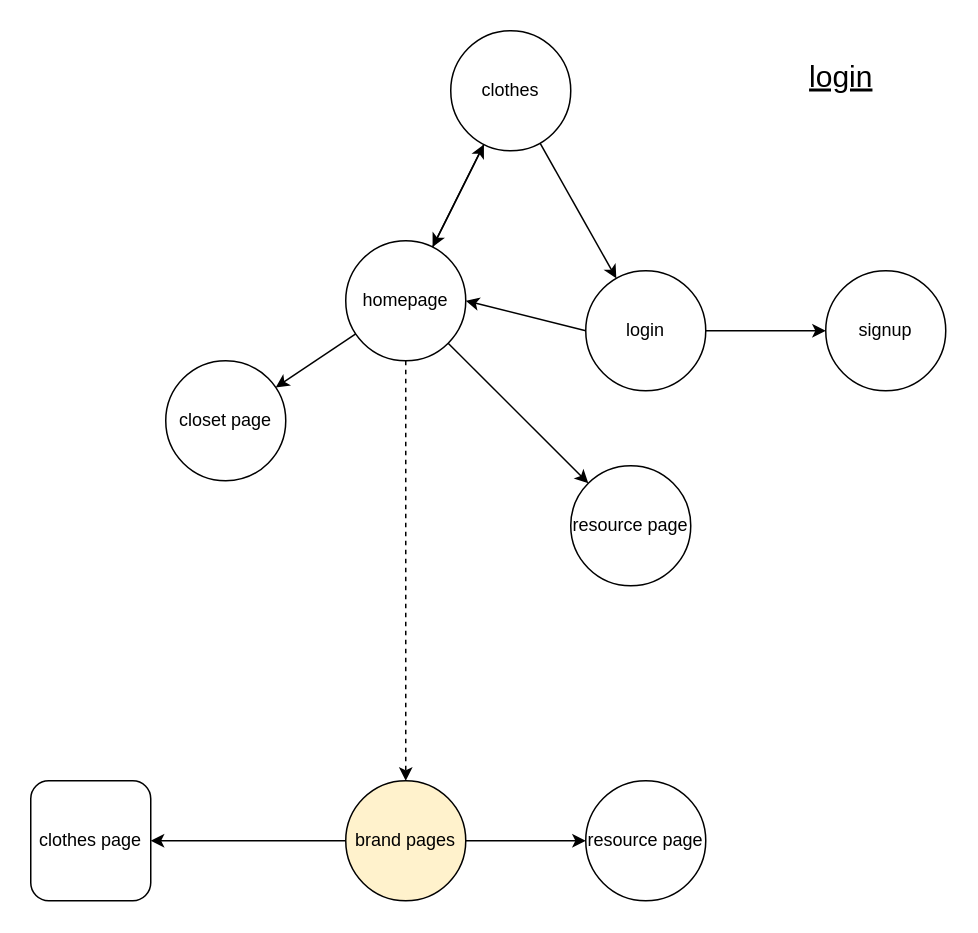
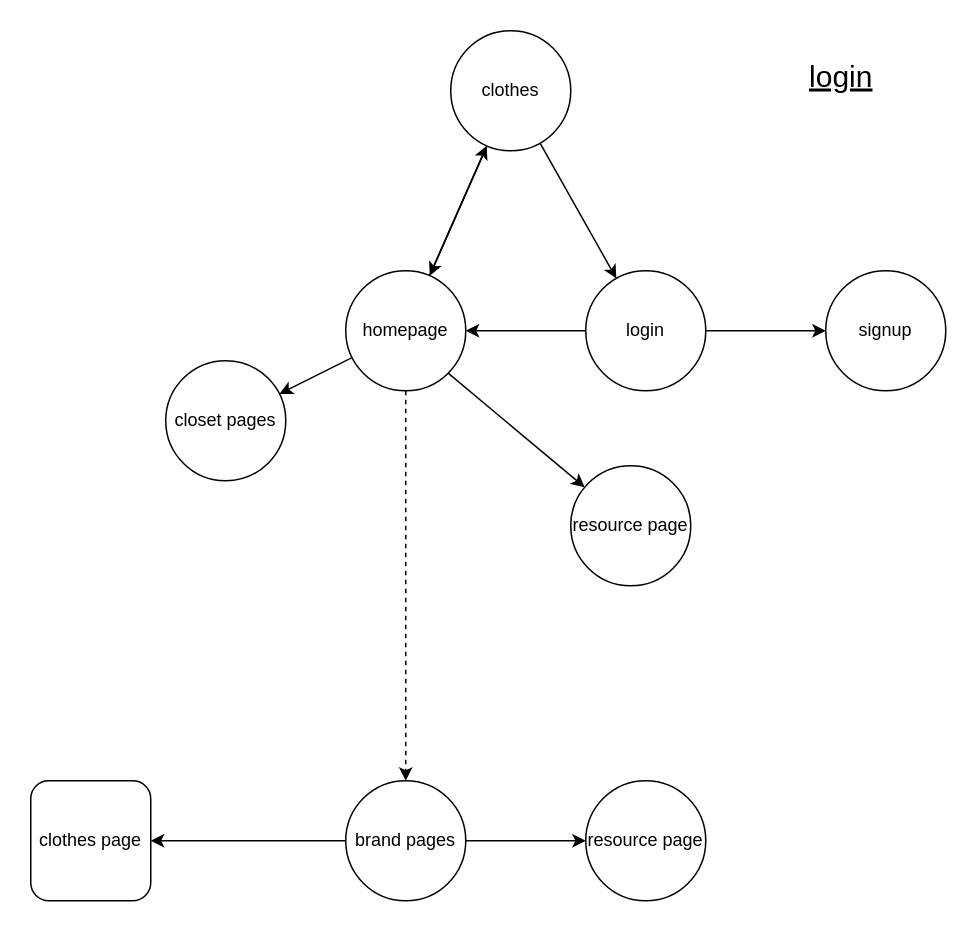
node "homepage": moved (406, 301) -> (406, 331)
node "closet page": label "closet page" -> "closet pages"
node "brand pages": fillcolor #fff2cc -> #ffffff
